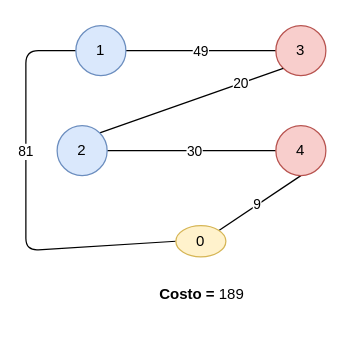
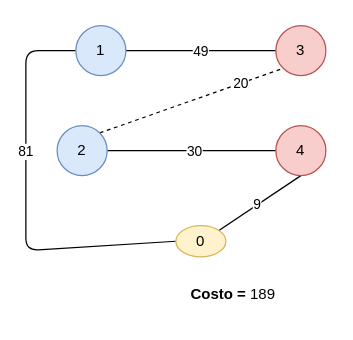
edge "3" -- "2": style solid -> dashed
node "Costo = 189": moved (201, 294) -> (233, 294)
